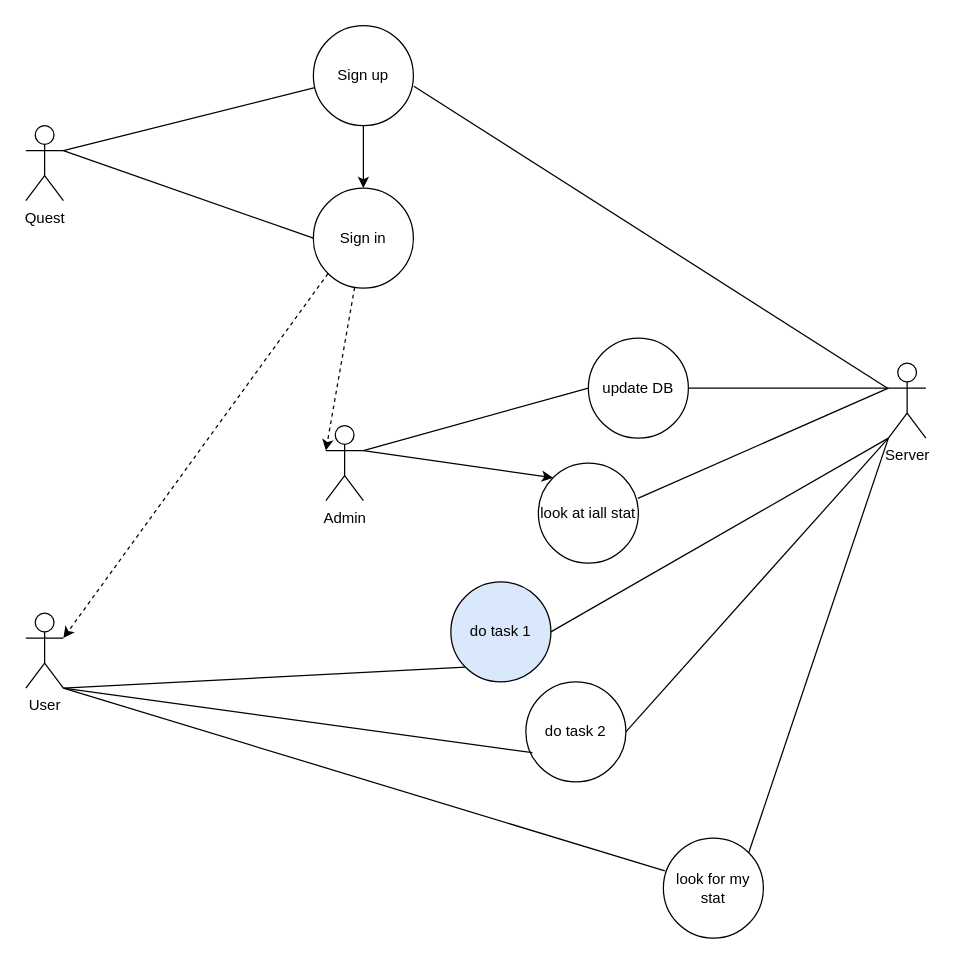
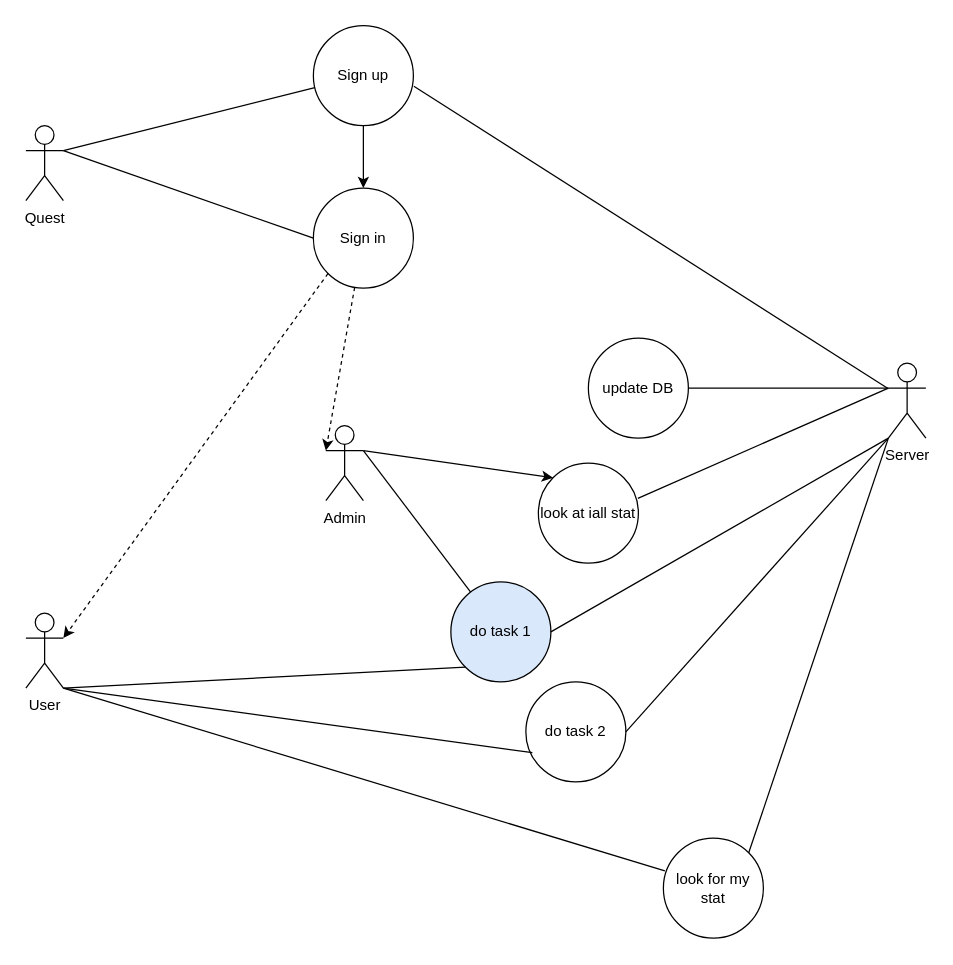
edge "update DB" -- "Admin": now "do task 1" -- "Admin"
